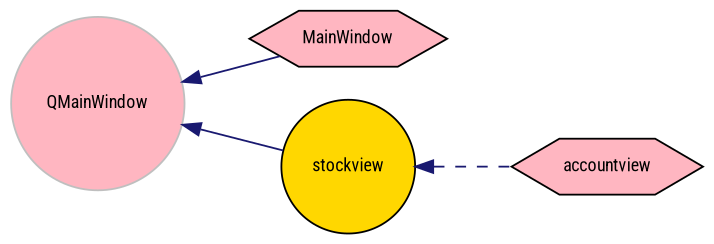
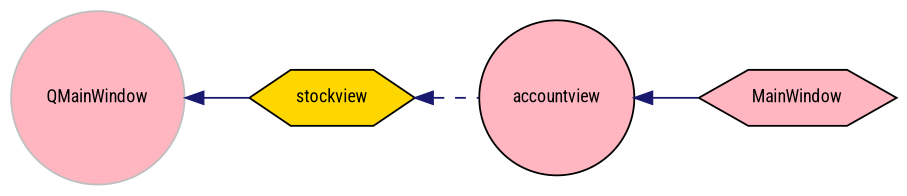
edge "MainWindow" -> "QMainWindow": now "MainWindow" -> "accountview"
node "stockview": shape circle -> hexagon
node "accountview": shape hexagon -> circle
